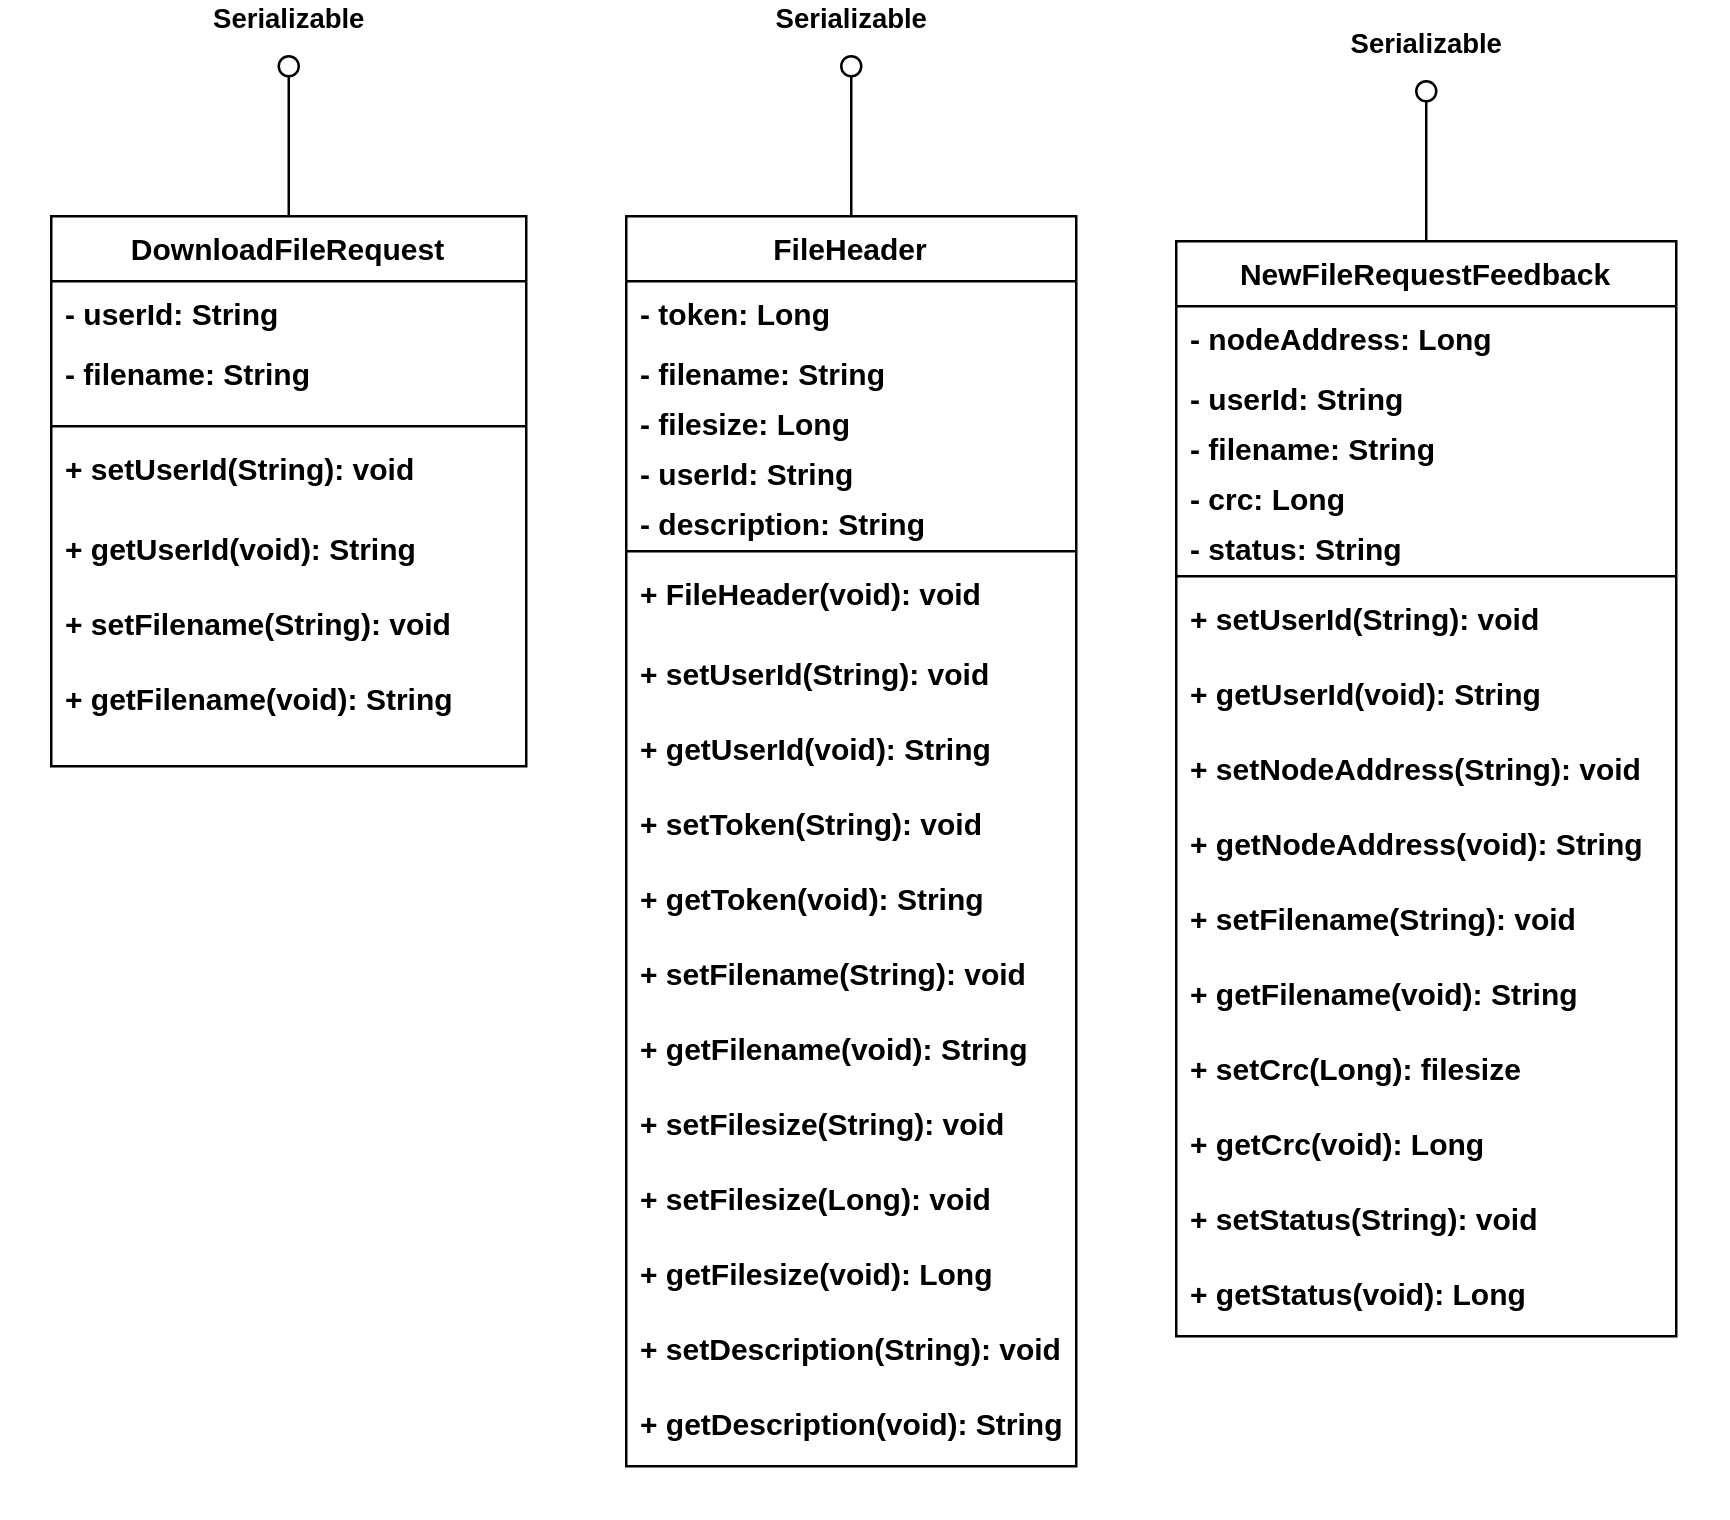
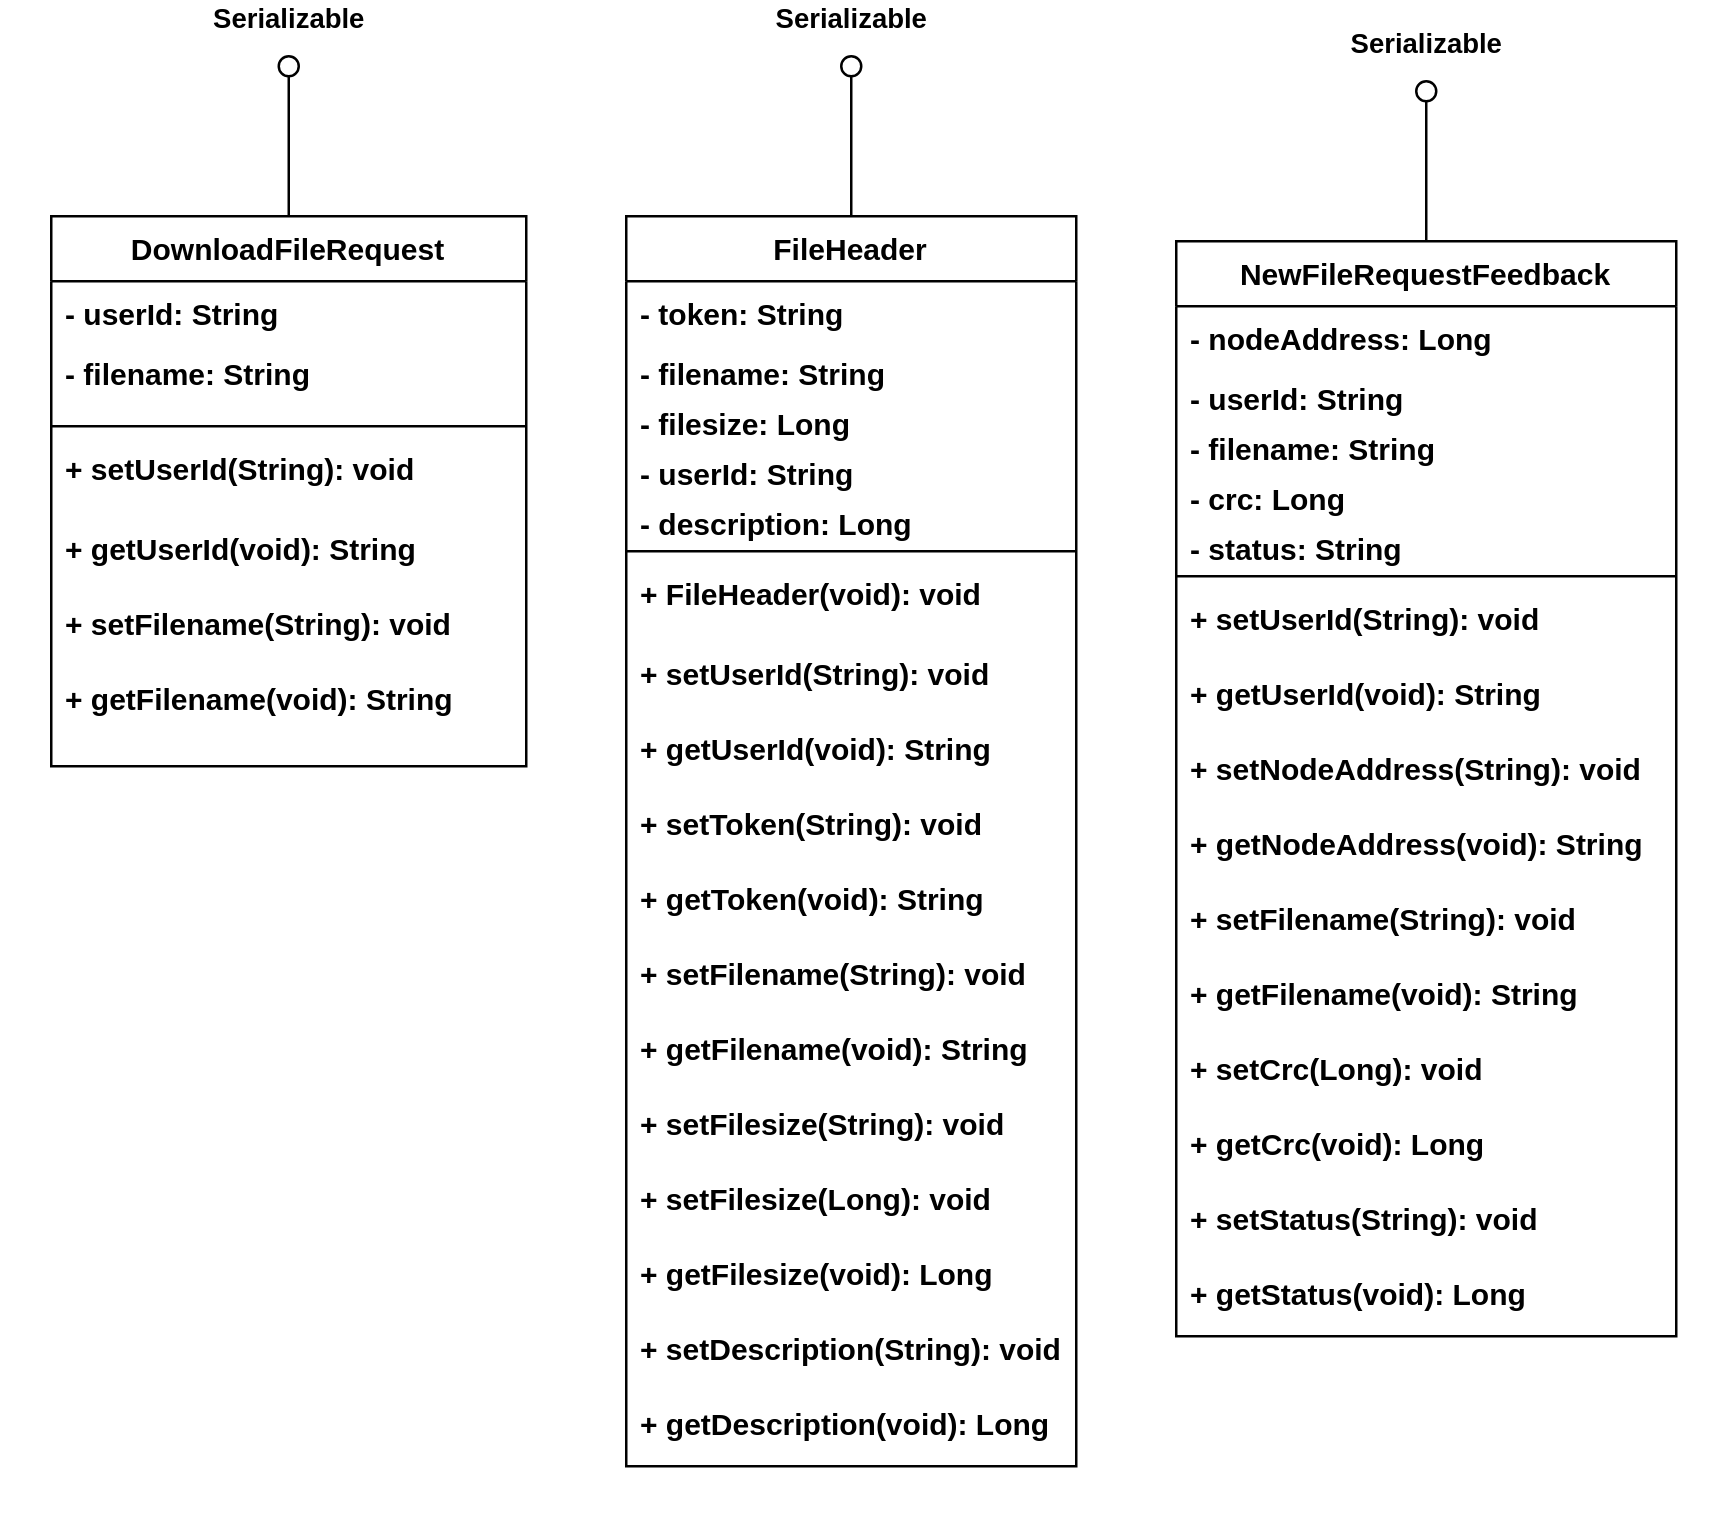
node "- token: Long": label "- token: Long" -> "- token: String"
node "- description: String": label "- description: String" -> "- description: Long"
node "+ setCrc(Long): filesize": label "+ setCrc(Long): filesize" -> "+ setCrc(Long): void"
node "+ getDescription(void): String": label "+ getDescription(void): String" -> "+ getDescription(void): Long"
